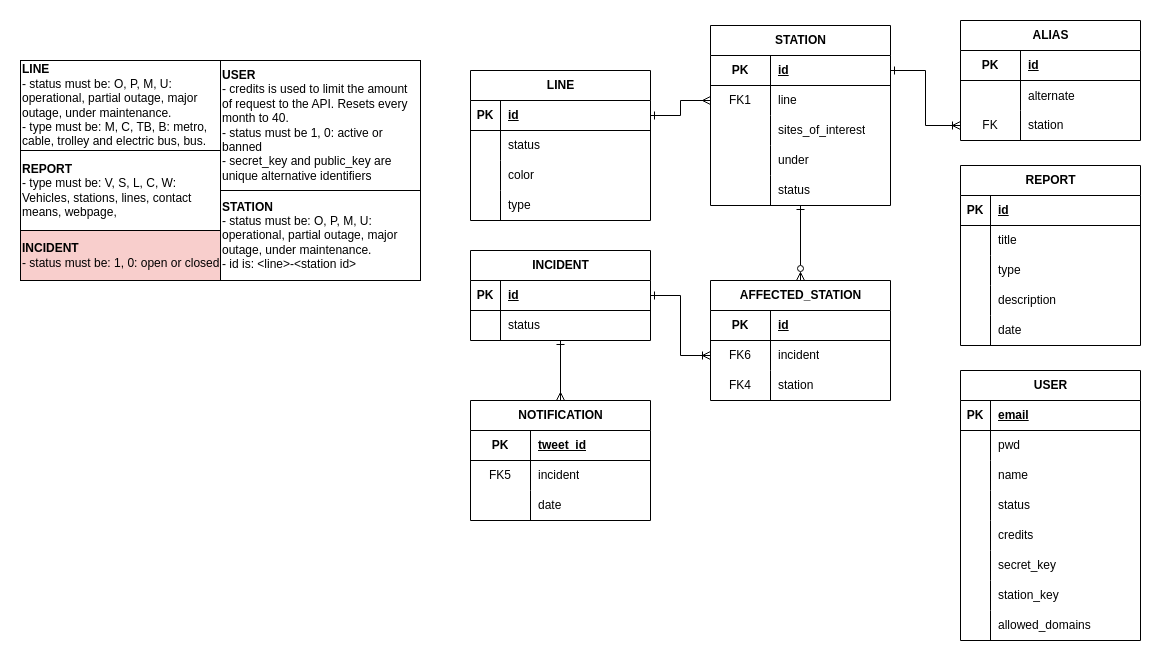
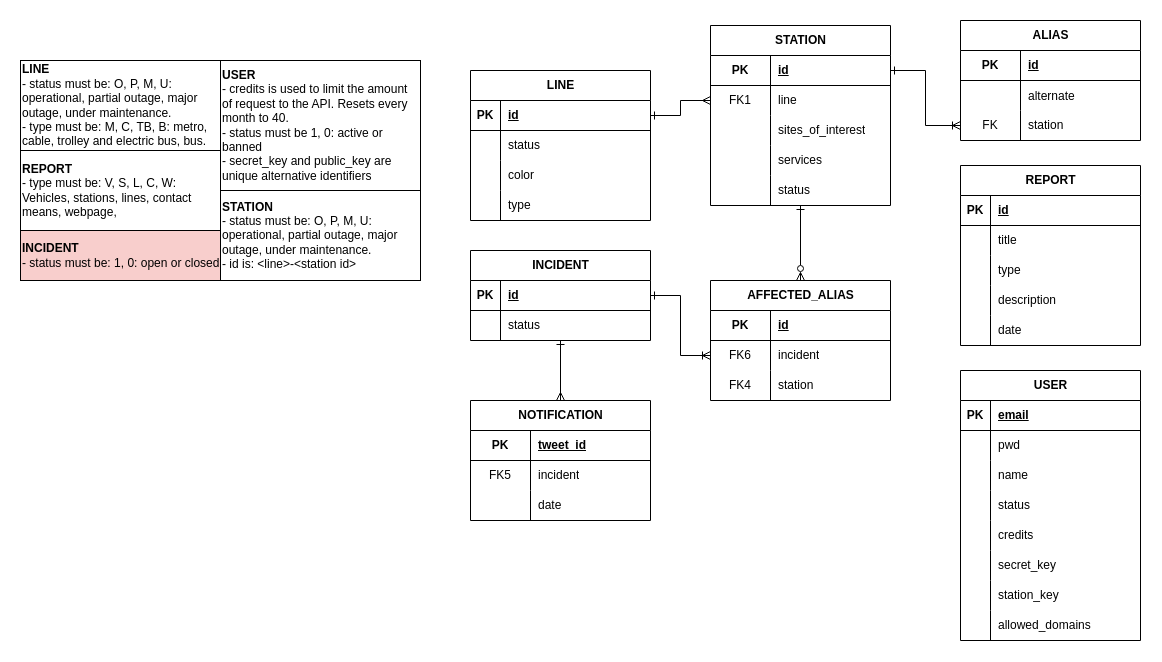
node "under": label "under" -> "services"
node "AFFECTED_STATION": label "AFFECTED_STATION" -> "AFFECTED_ALIAS"
